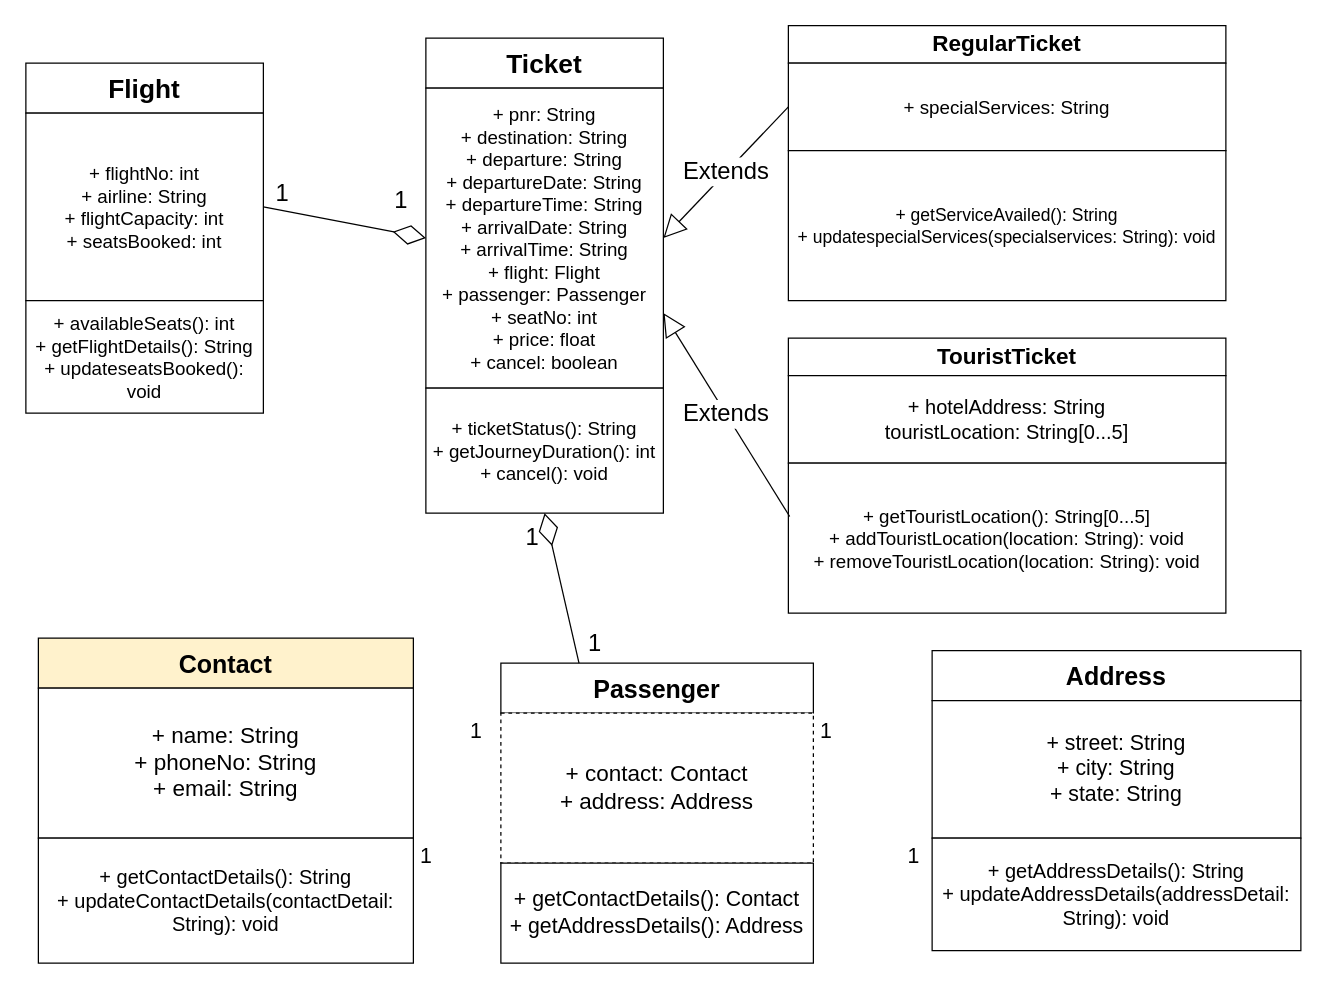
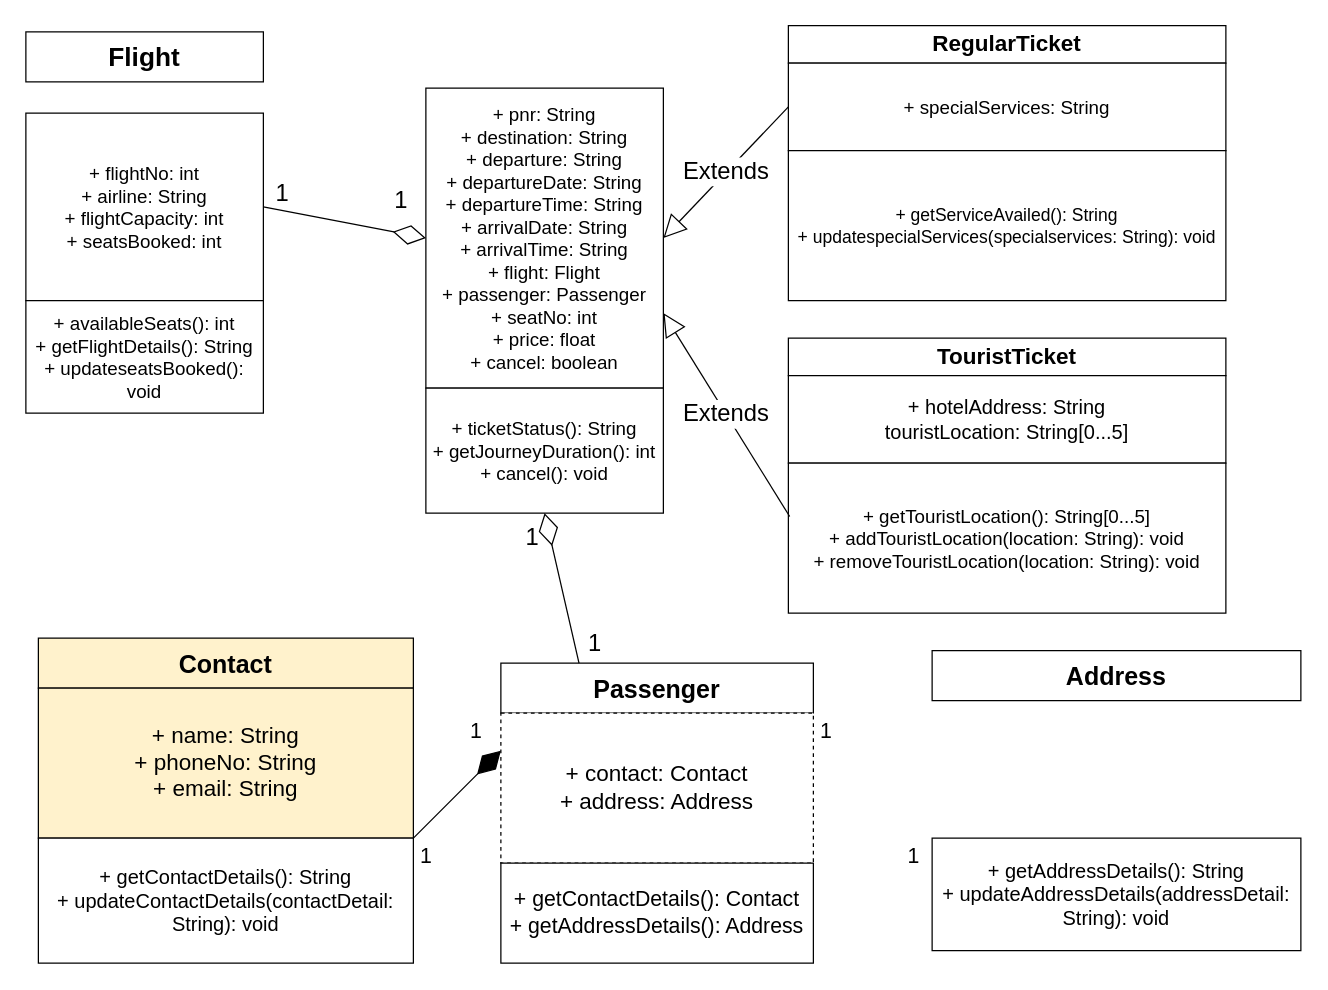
node "Ticket": removed
node "Flight": moved (144, 88) -> (144, 57)
node "+ name: String+ phoneNo: String+ email: String": fillcolor #ffffff -> #fff2cc
node "+ street: String+ city: String+ state: String": removed
edge "+ name: String+ phoneNo: String+ email: String" -> "+ contact: Contact+ address: Address": added
